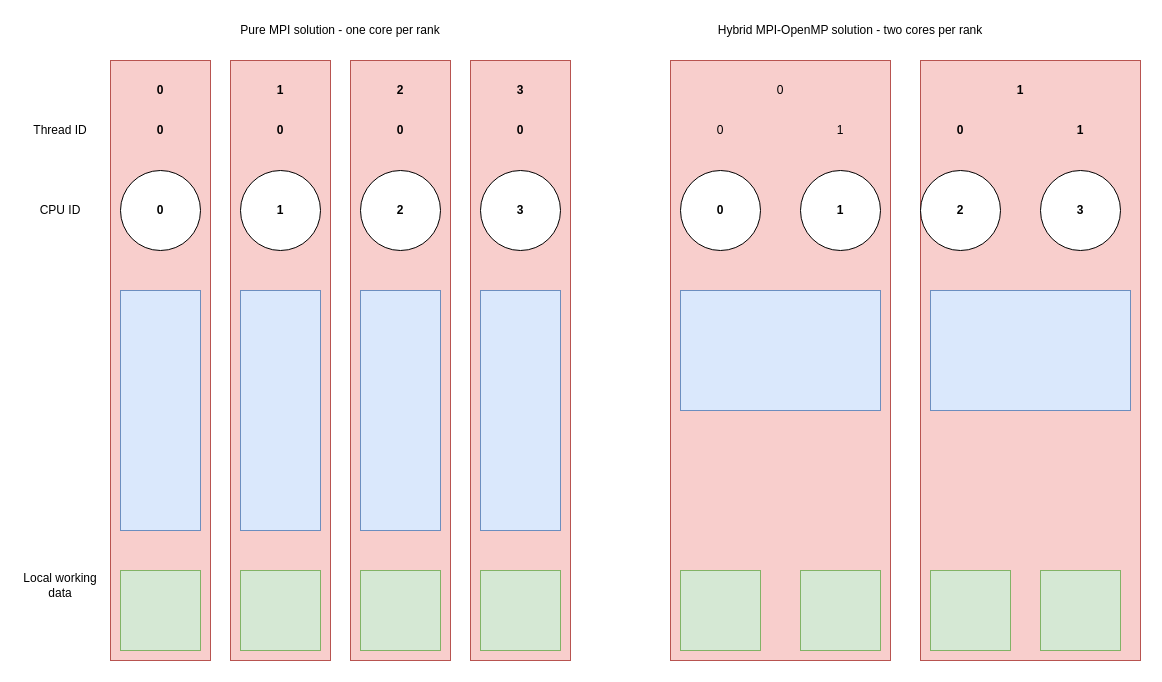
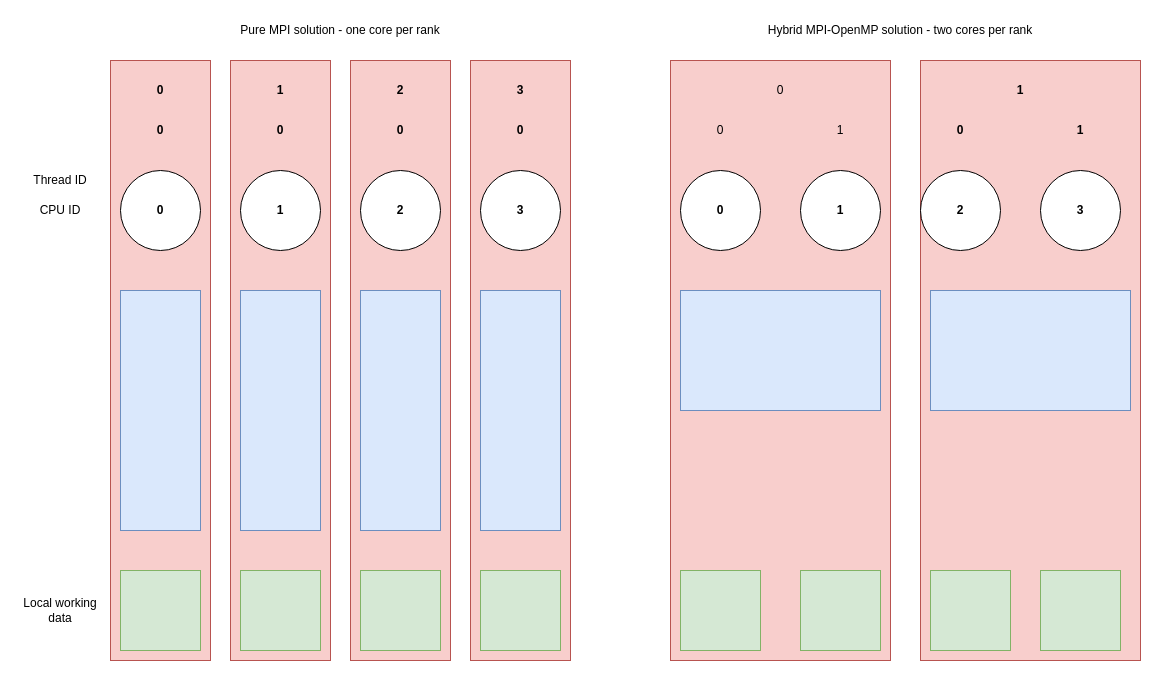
node "Hybrid MPI-OpenMP solution - two cores per rank": moved (851, 31) -> (901, 31)
node "Thread ID": moved (61, 131) -> (61, 181)
node "Local working data": moved (61, 586) -> (61, 611)
